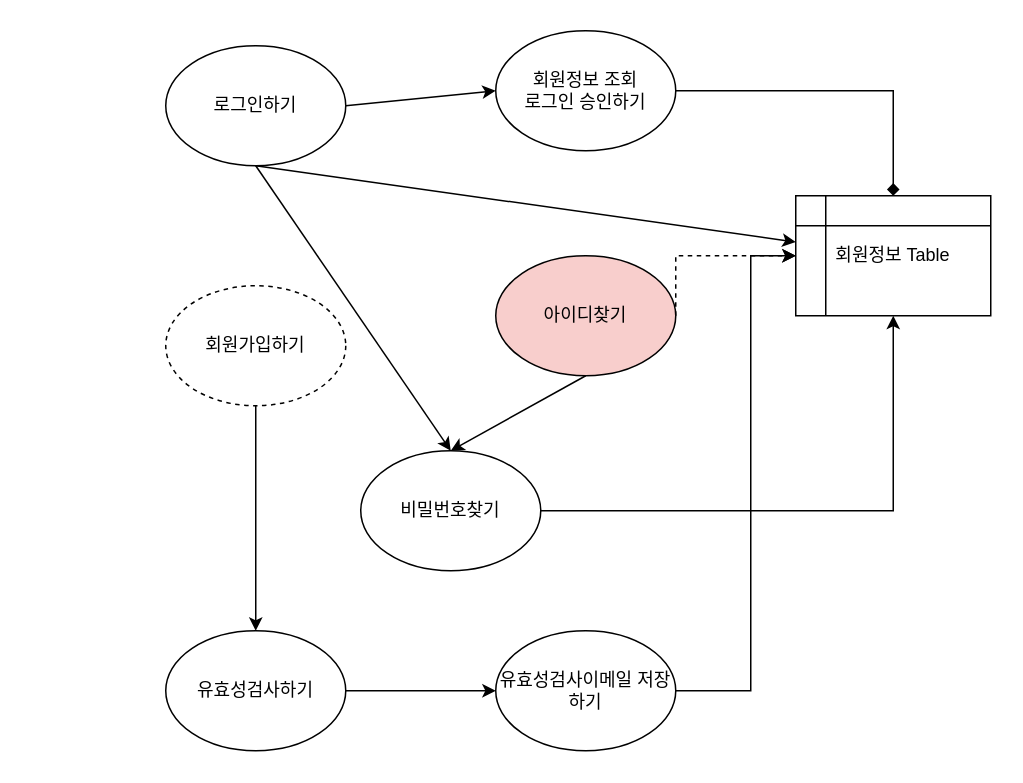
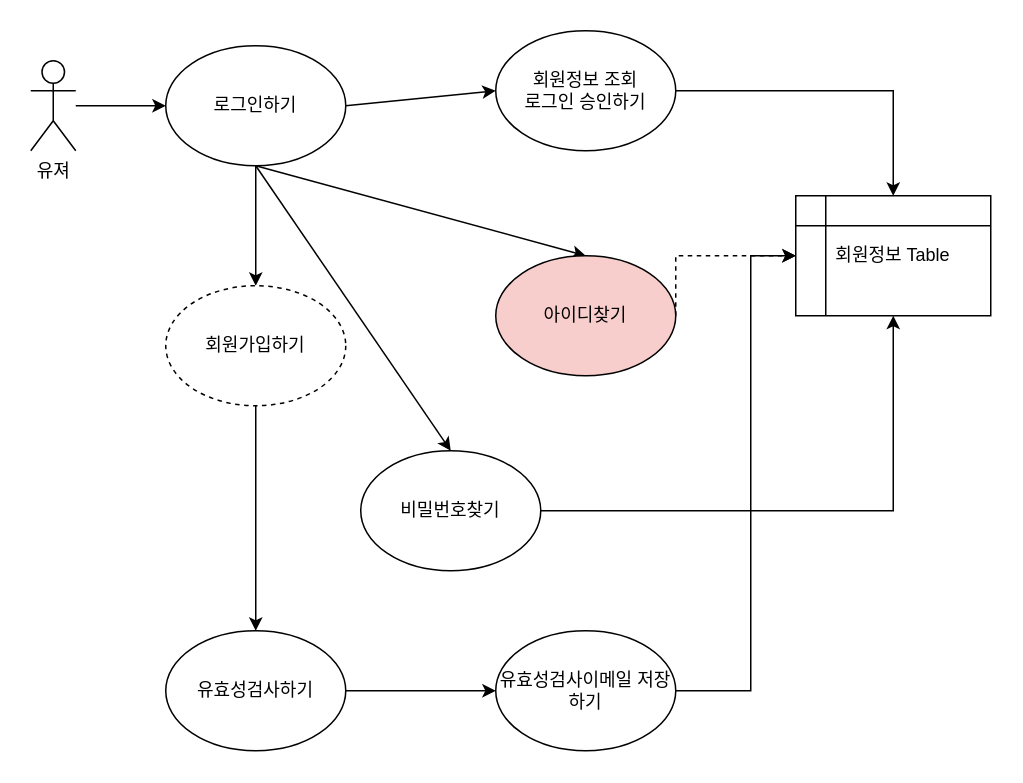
node "유져": added
edge "유져" -> "로그인하기": added
edge "회원정보 조회 로그인 승인하기" -> "회원정보 Table": arrowhead diamond -> classic
edge "로그인하기" -> "회원정보 Table": now "로그인하기" -> "아이디찾기"
edge "로그인하기" -> "회원가입하기": added
edge "아이디찾기" -> "비밀번호찾기": removed
